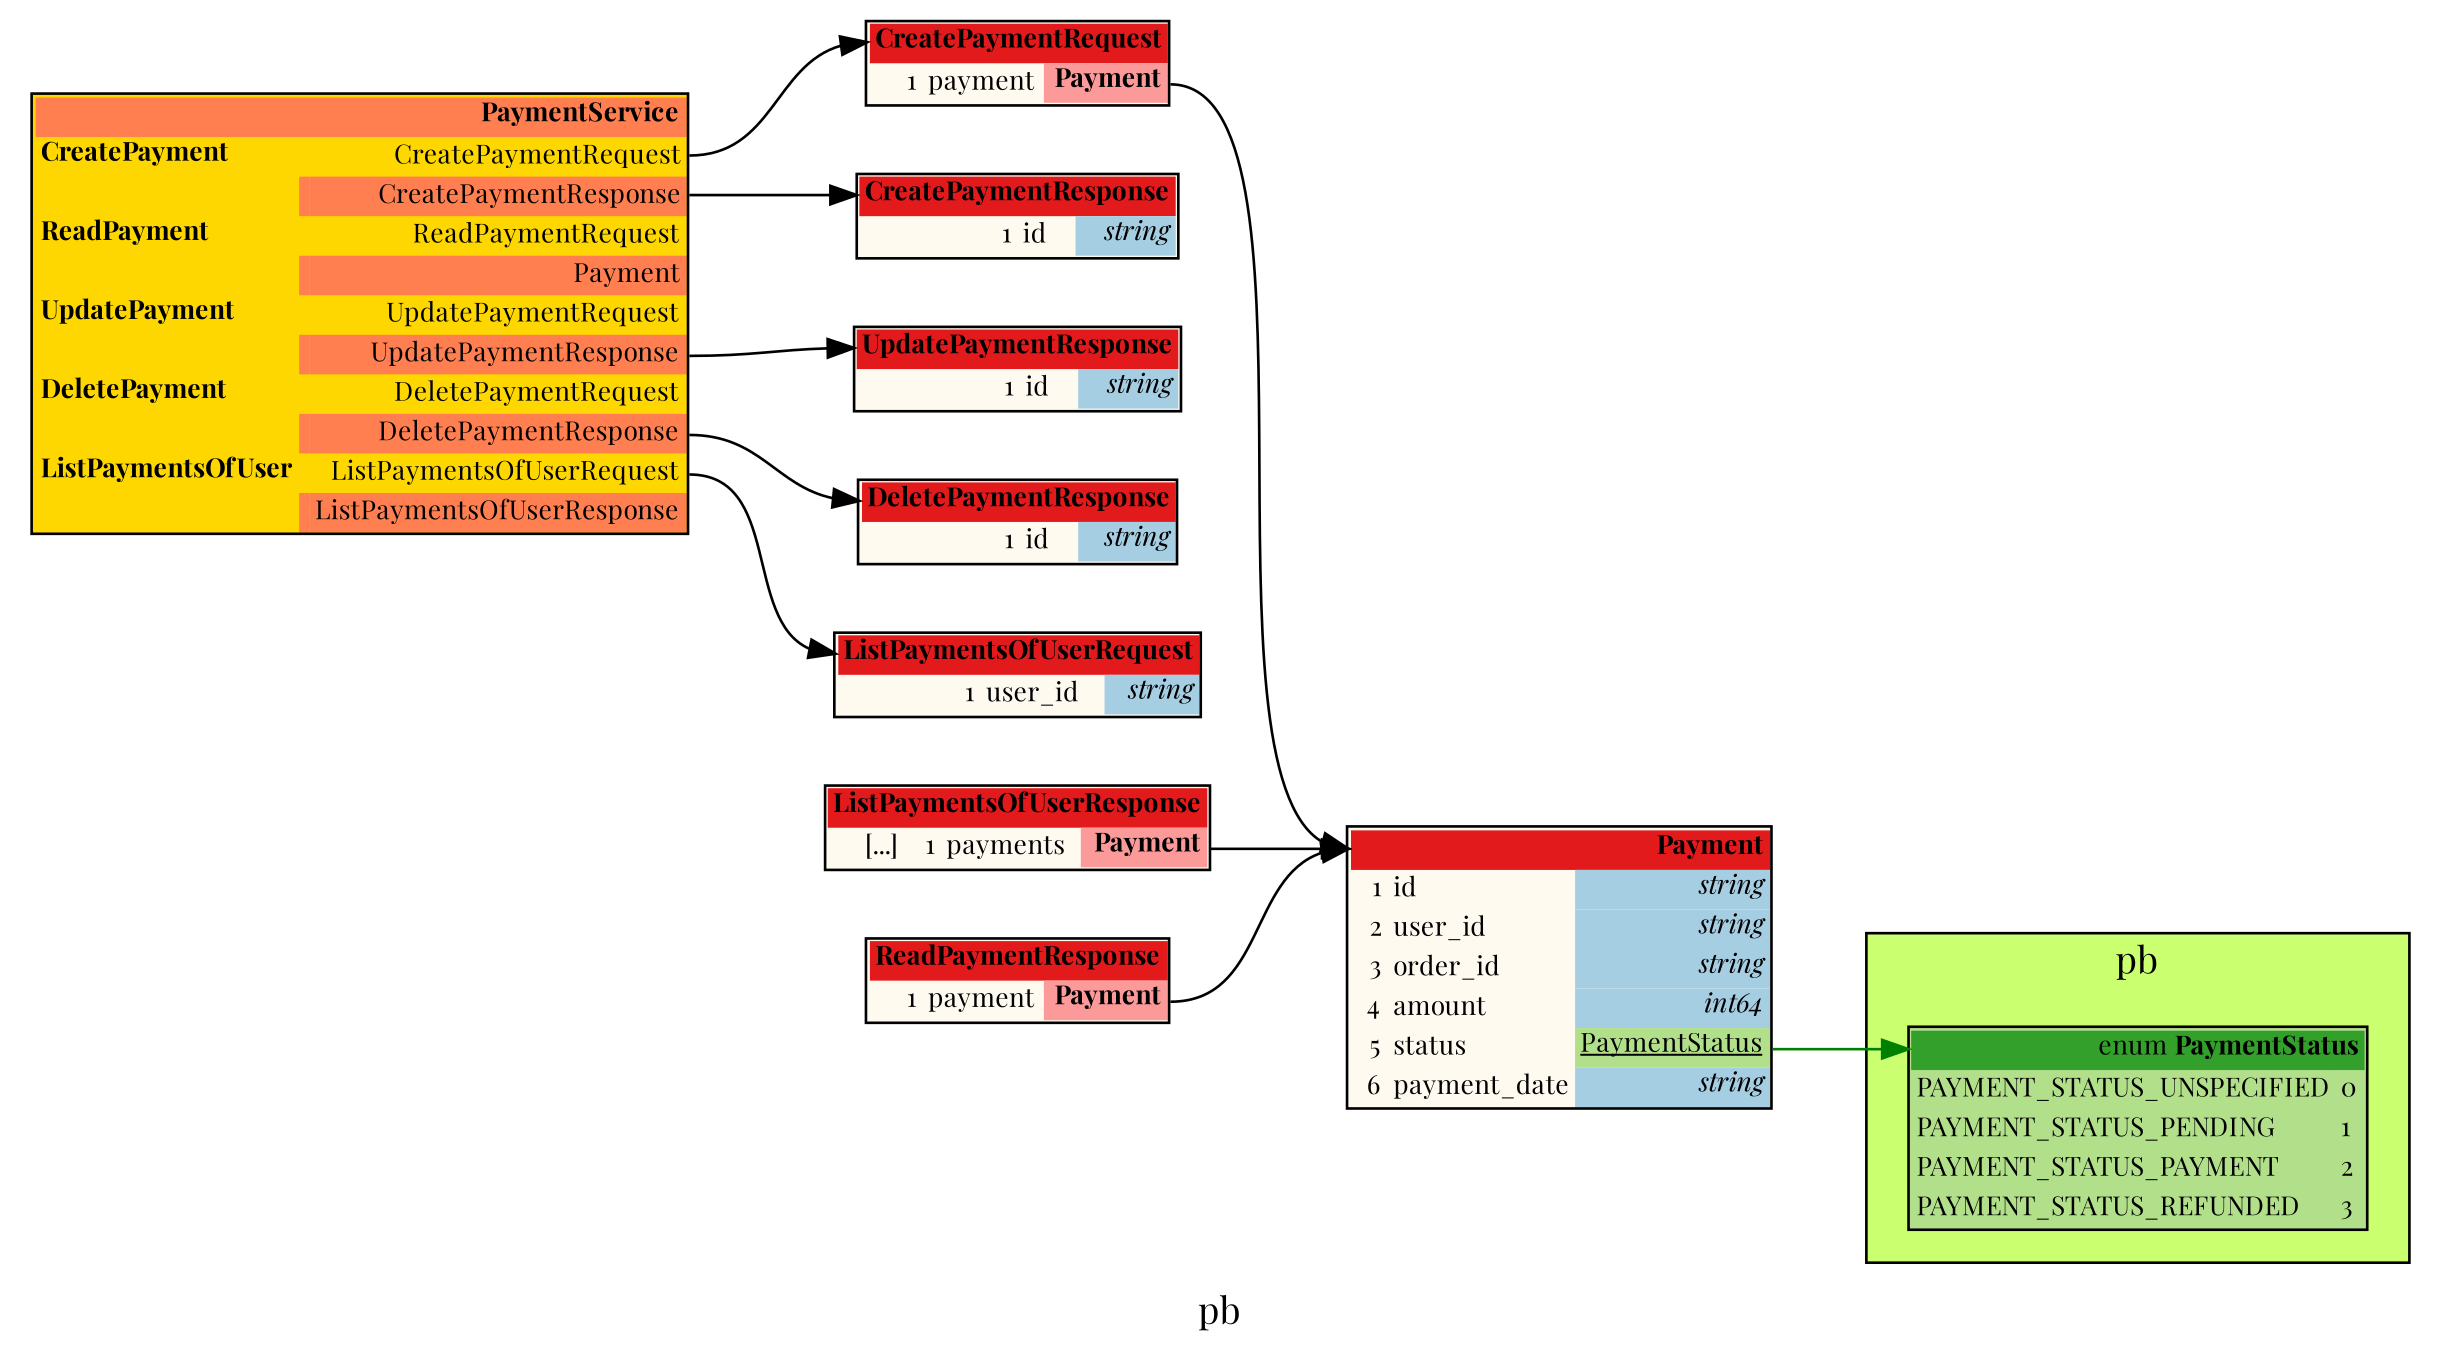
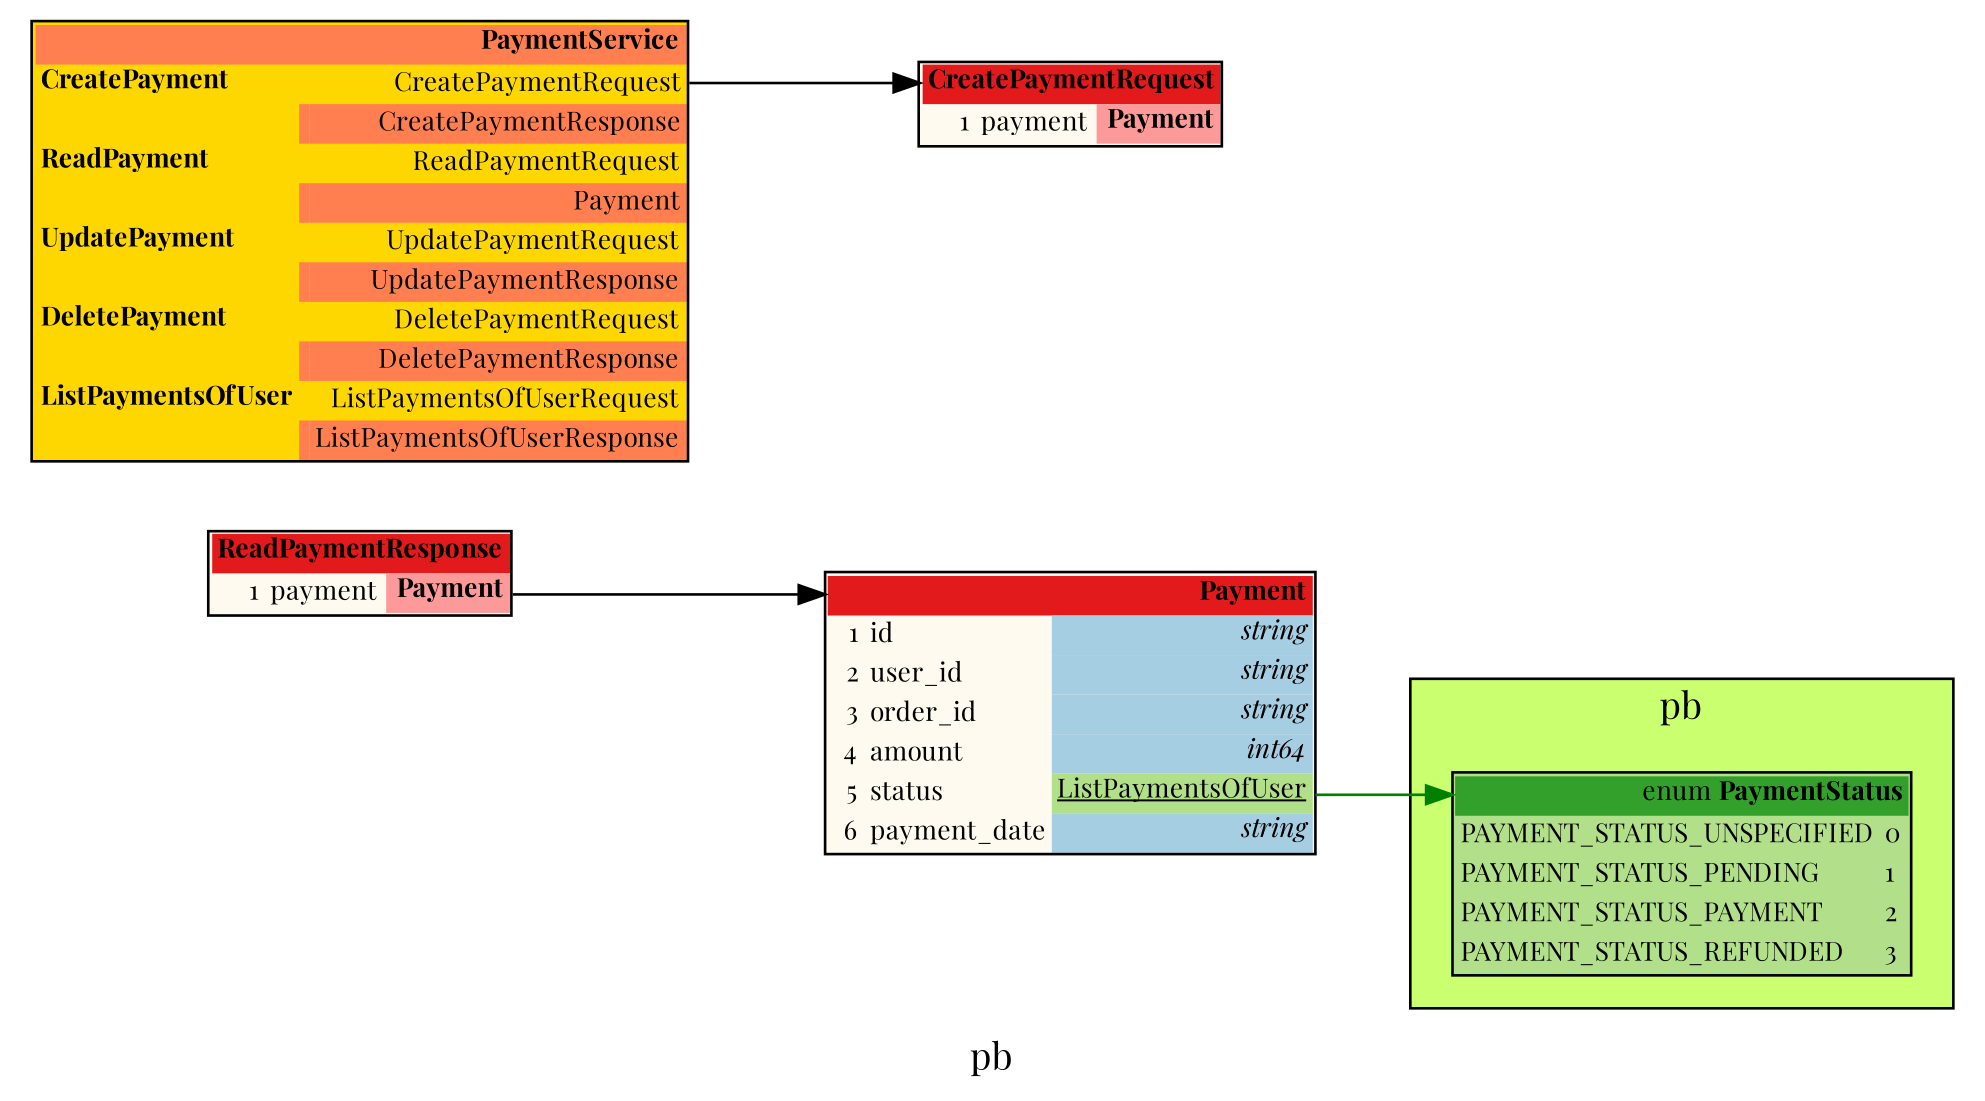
node "CreatePaymentResponse": removed
node "UpdatePaymentResponse": removed
edge "CreatePaymentRequest" -> "Payment": removed
node "DeletePaymentResponse": removed
node "ListPaymentsOfUserRequest": removed
node "ListPaymentsOfUserResponse": removed
node "Payment": text "PaymentStatus" -> "ListPaymentsOfUser"
